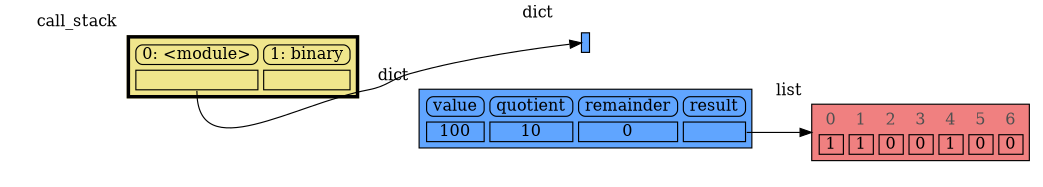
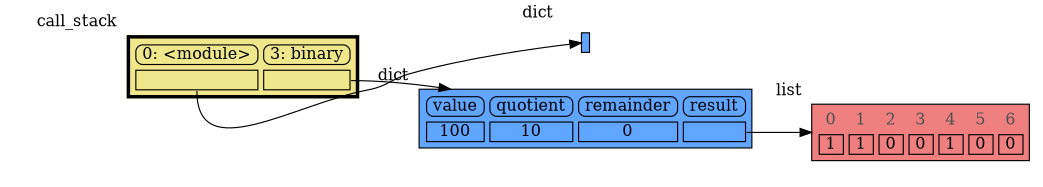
node "0: <module>": text "1: binary" -> "3: binary"
edge "0: <module>" -> "value": added
